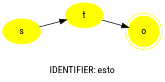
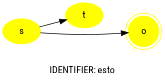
edge "t" -> "o": now "s" -> "o"
